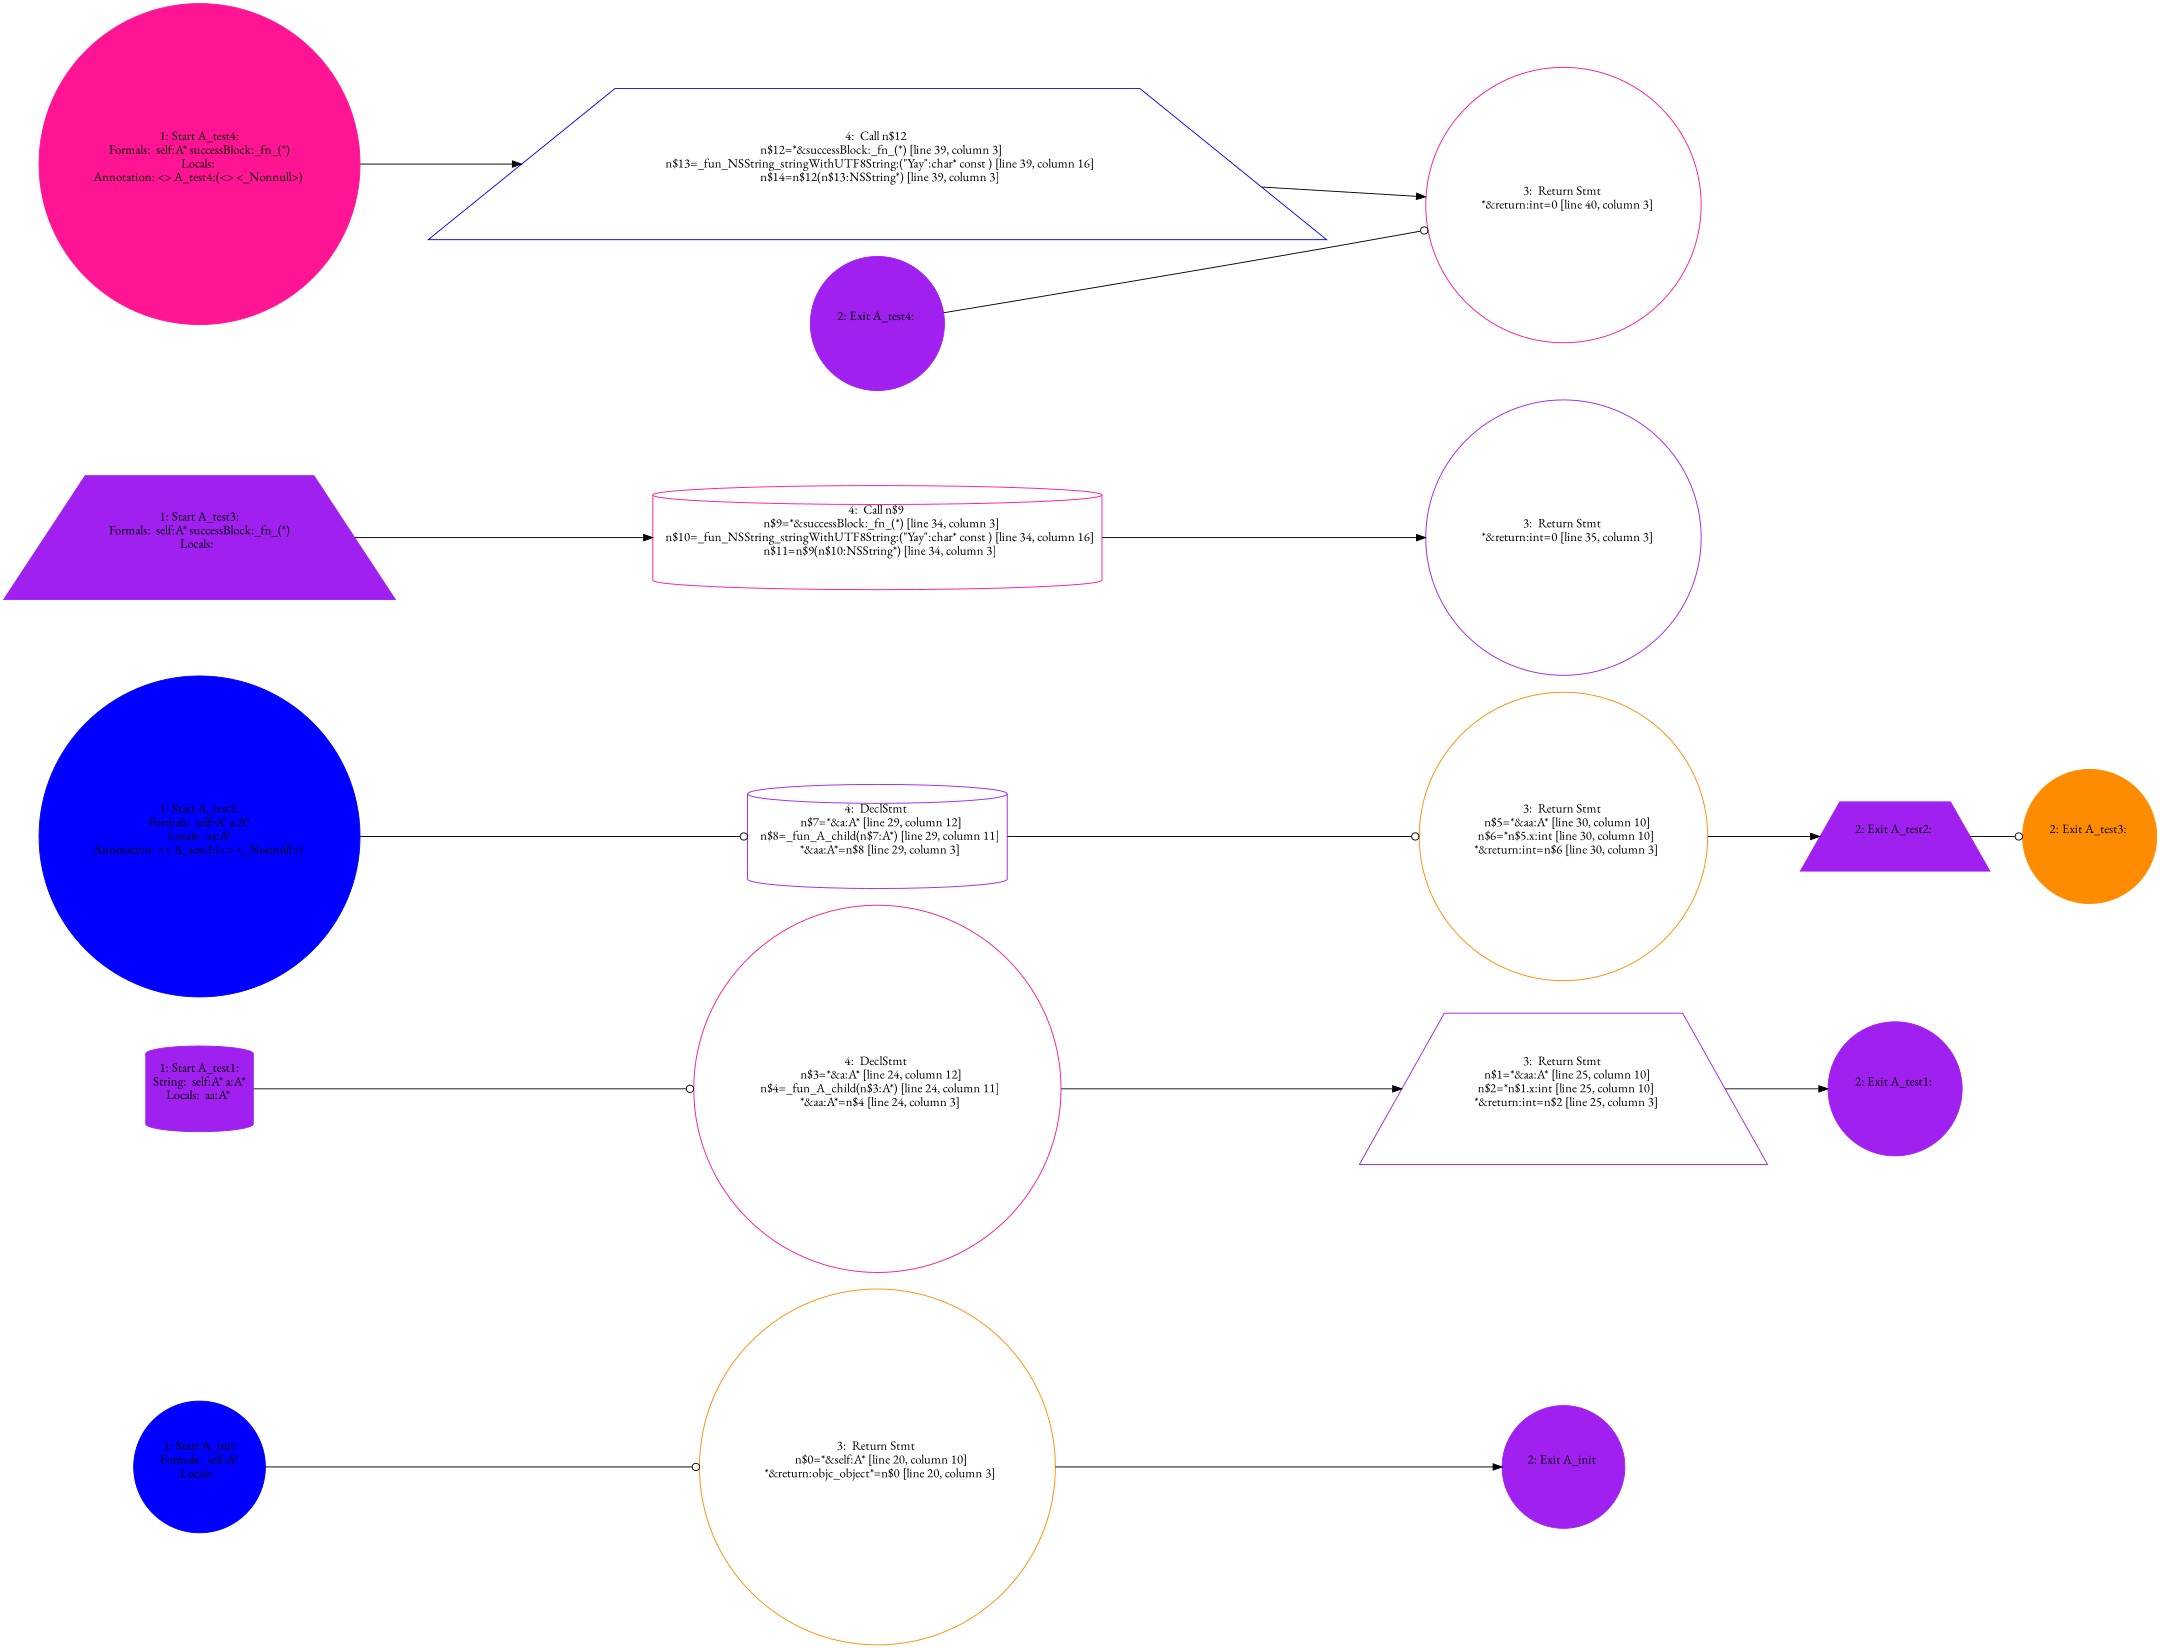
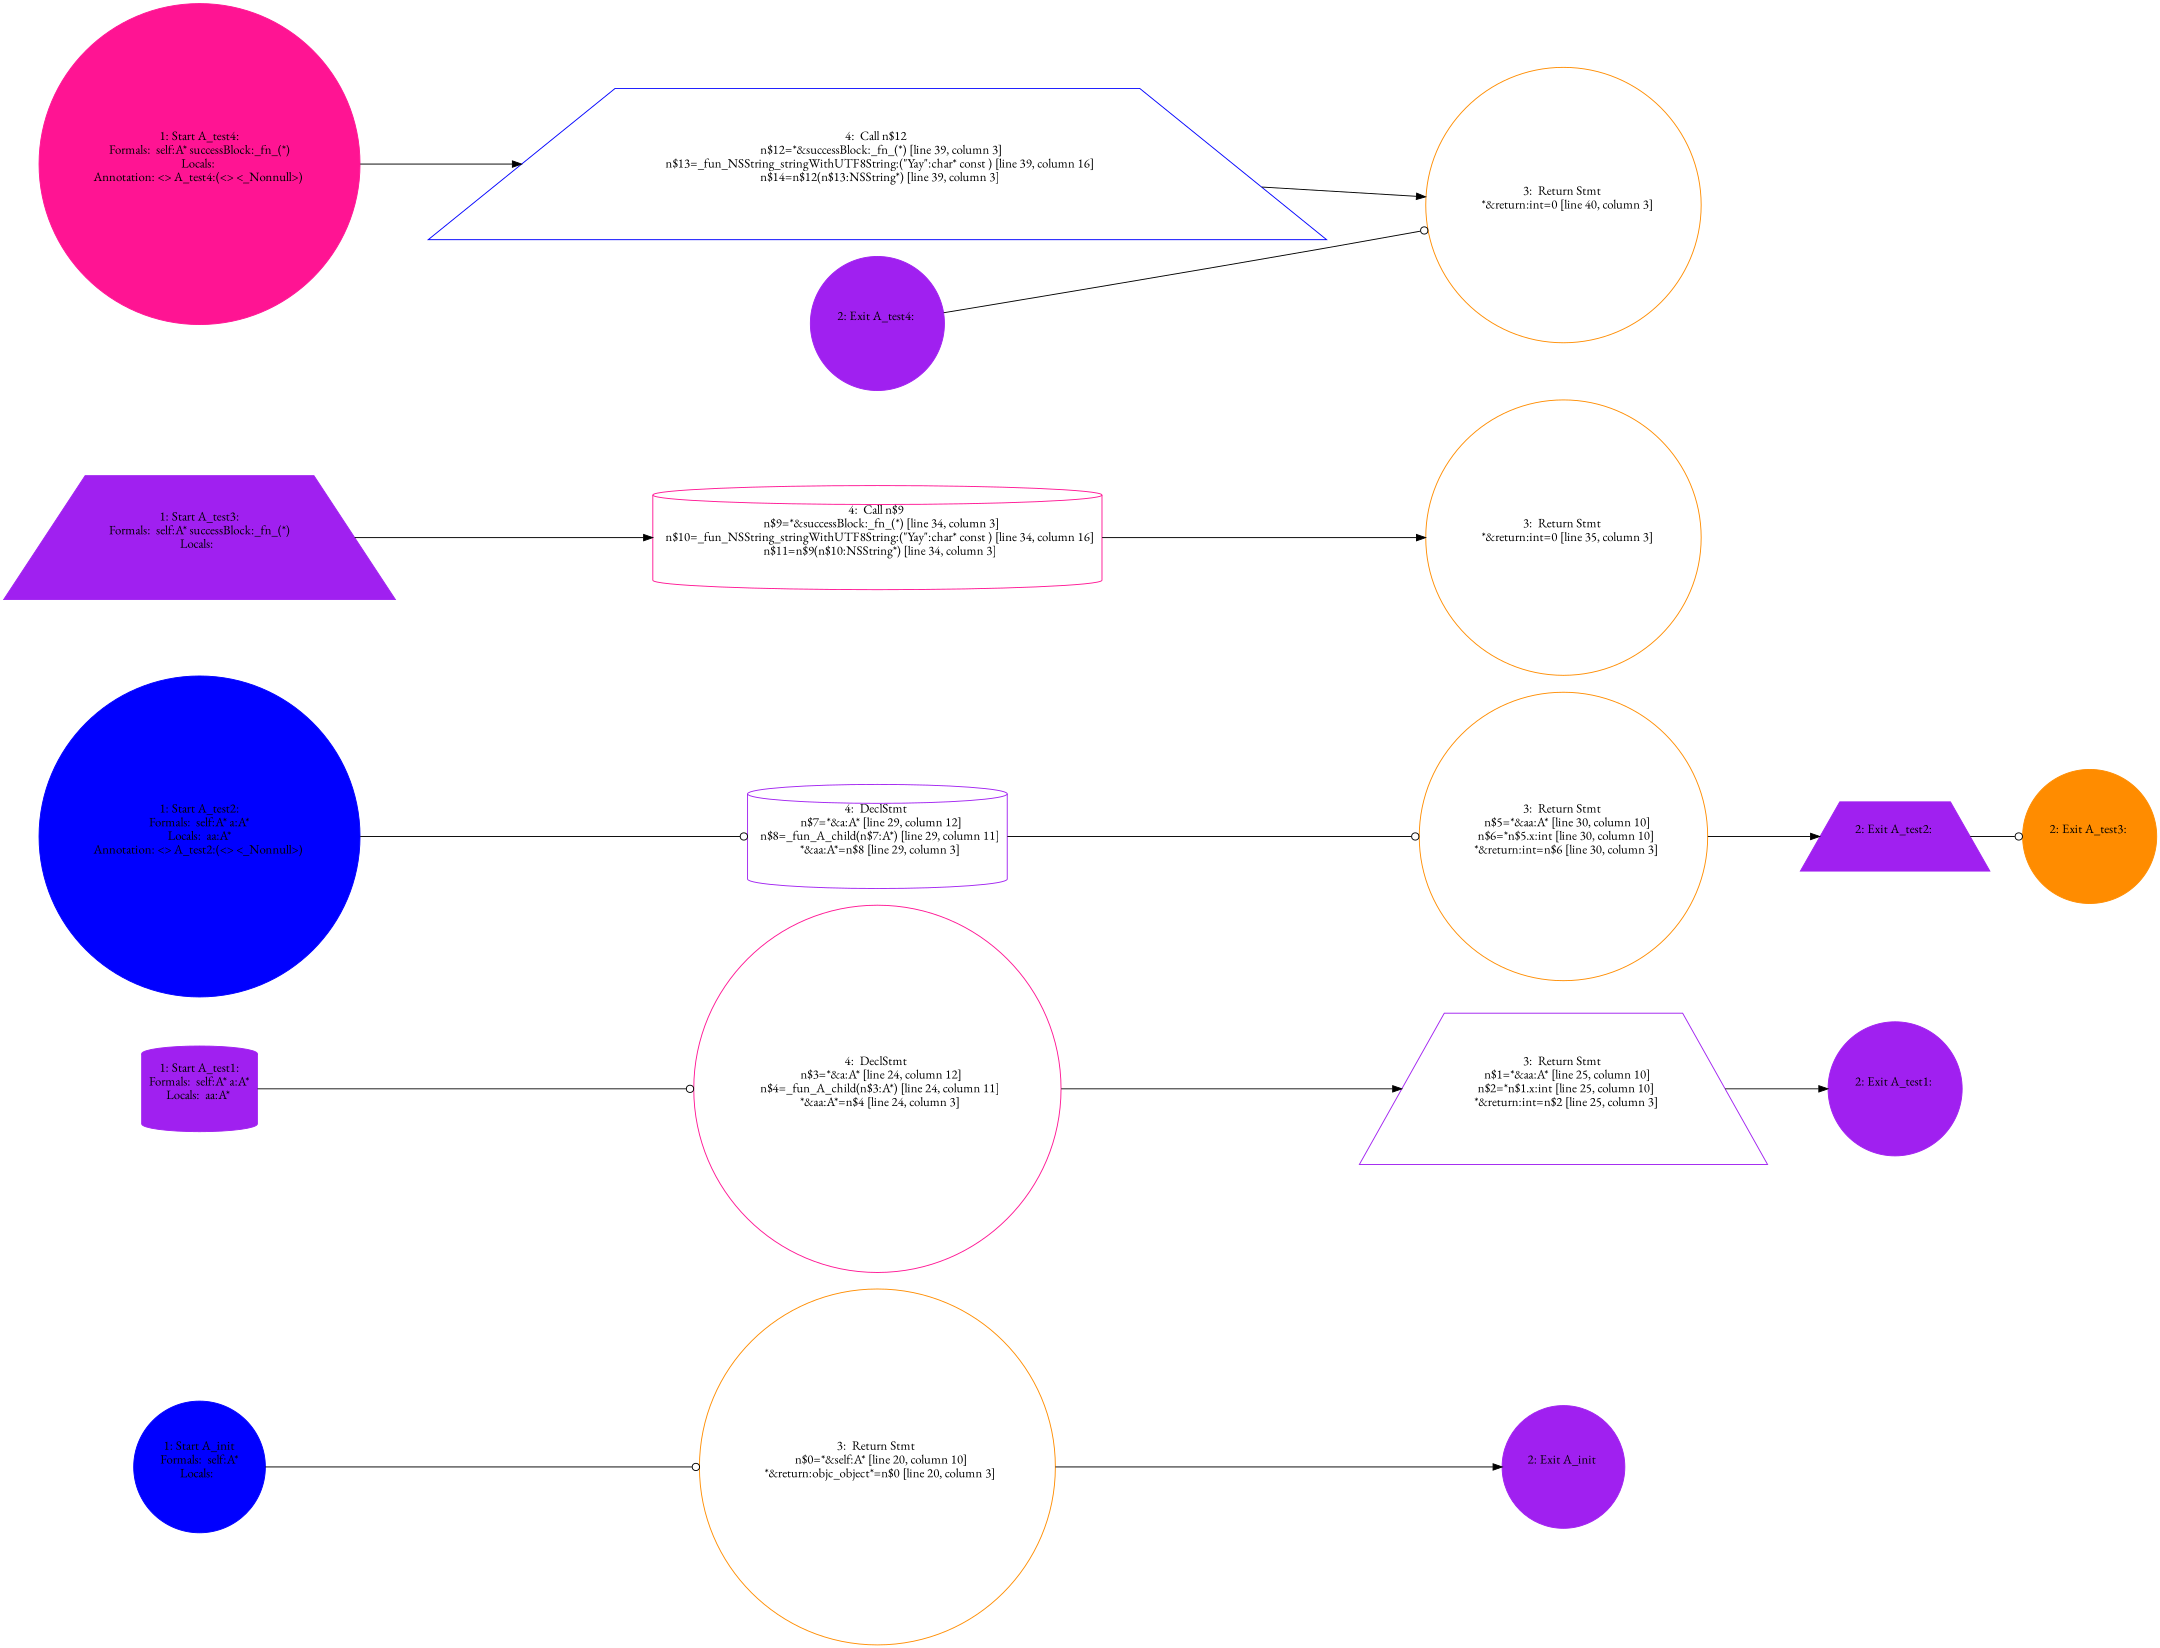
node "3:  Return Stmt *&return:int=0 [line 40, column 3]": color deeppink -> darkorange
node "3:  Return Stmt *&return:int=0 [line 35, column 3]": color purple -> darkorange
node "1: Start A_test1: String:  self:A* a:A* Locals:  aa:A*": label "1: Start A_test1: String:  self:A* a:A* Locals:  aa:A*" -> "1: Start A_test1: Formals:  self:A* a:A* Locals:  aa:A*"
